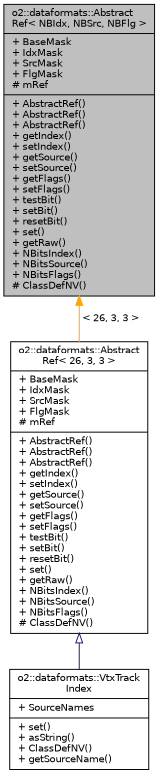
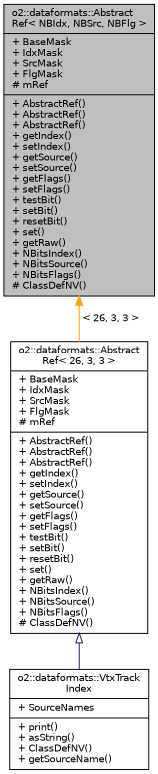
node "o2::dataformats::VtxTrack": text "+ set()" -> "+ print()"
